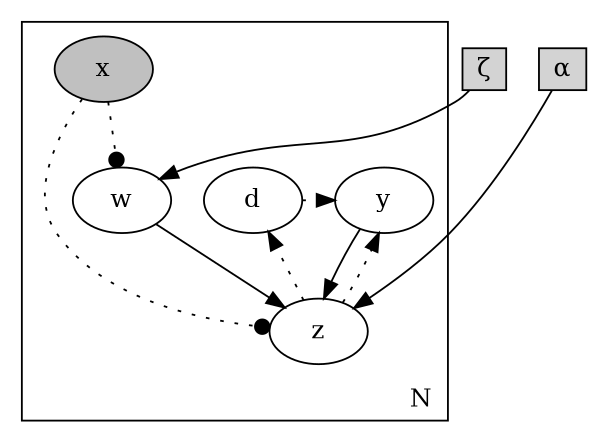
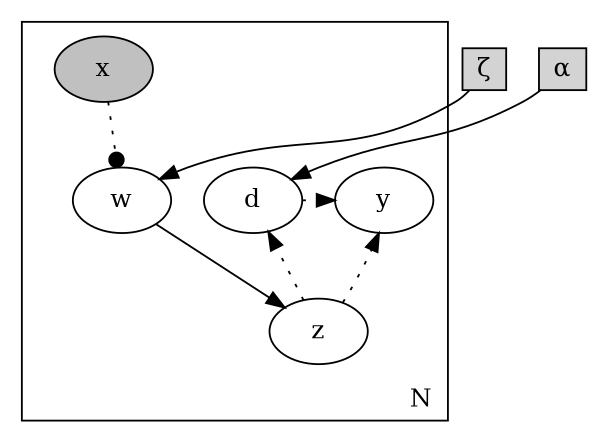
edge "α" -> "z": now "α" -> "d"
edge "y" -> "z": removed
edge "x" -> "z": removed
